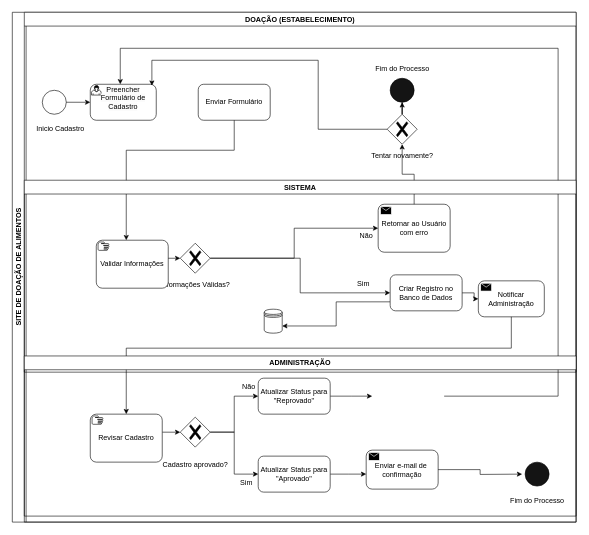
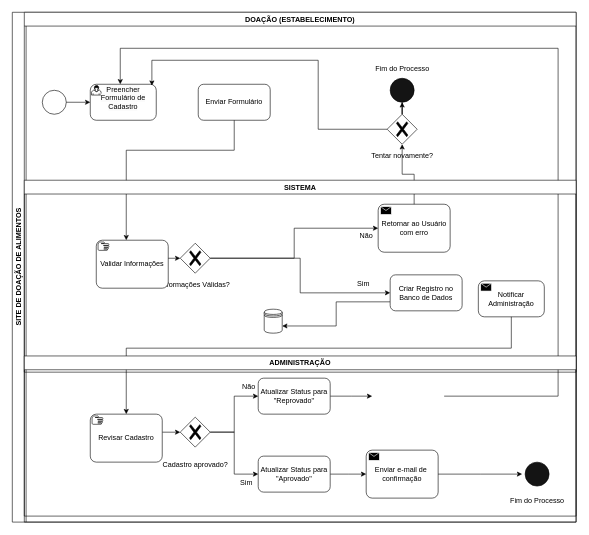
node "Inicio Cadastro": removed
edge "Criar Registro no Banco de Dados" -> "Notificar Administração": removed
node "Enviar e-mail de confirmação": size 72x39 -> 72x48
